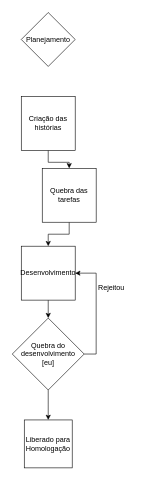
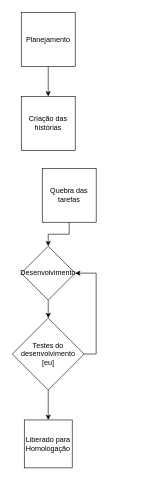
node "Planejamento": shape diamond -> rectangle
edge "Planejamento" -> "Criação das histórias": added
edge "Criação das histórias" -> "Quebra das tarefas": removed
node "Desenvolvimento": shape rectangle -> diamond
node "Rejeitou": removed
node "Quebra do desenvolvimento [eu]": label "Quebra do desenvolvimento [eu]" -> "Testes do desenvolvimento [eu]"
